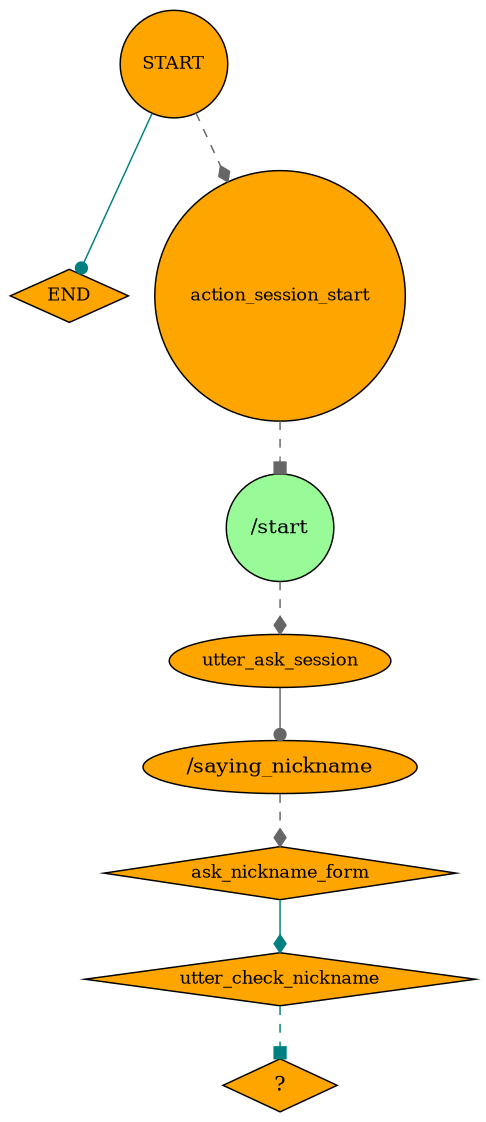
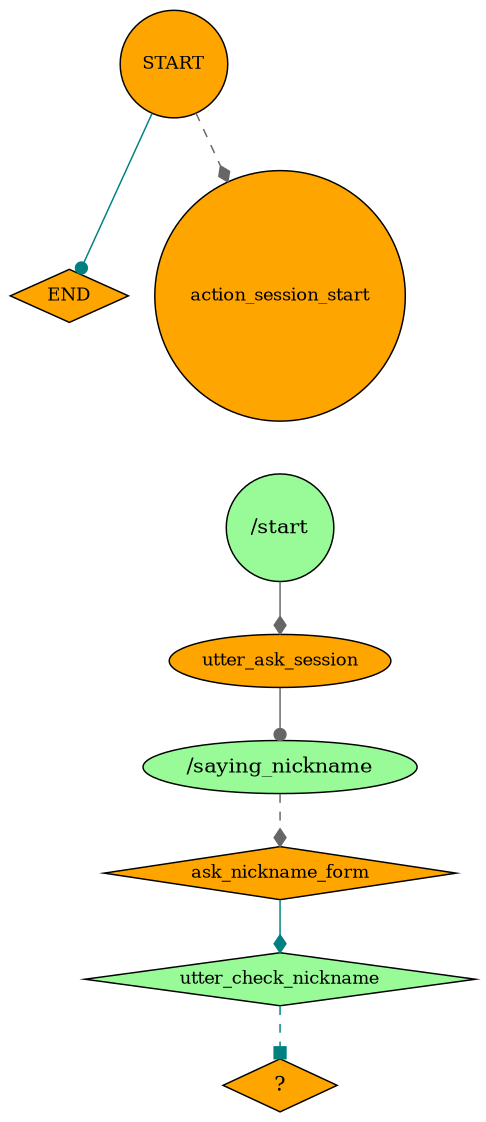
edge "action_session_start" -> "/start": removed
edge "/start" -> "utter_ask_session": style dashed -> solid
node "/saying_nickname": fillcolor orange -> palegreen
node "utter_check_nickname": fillcolor orange -> palegreen
